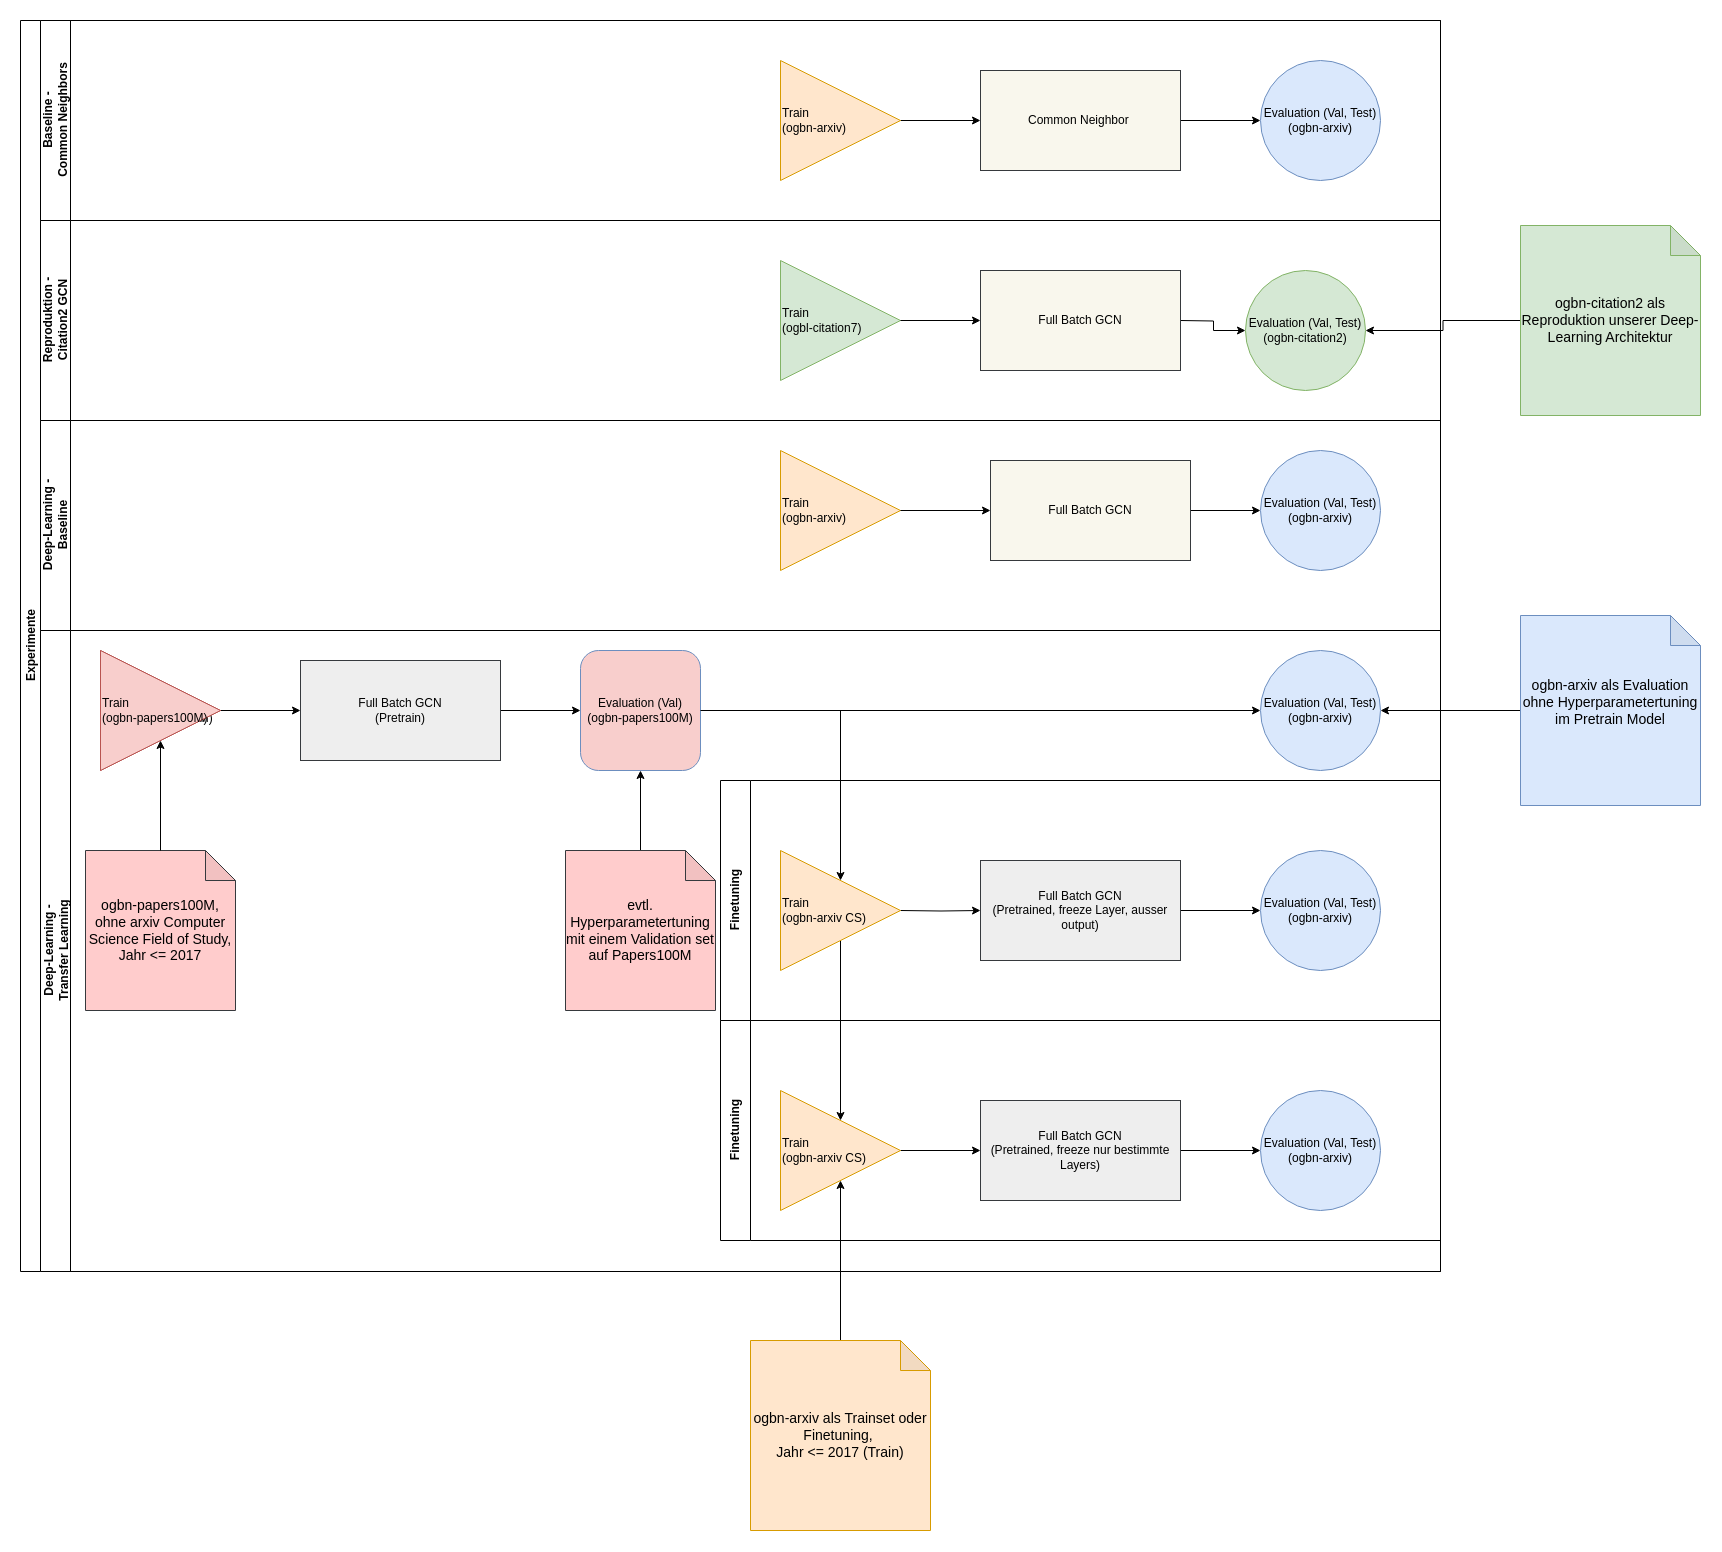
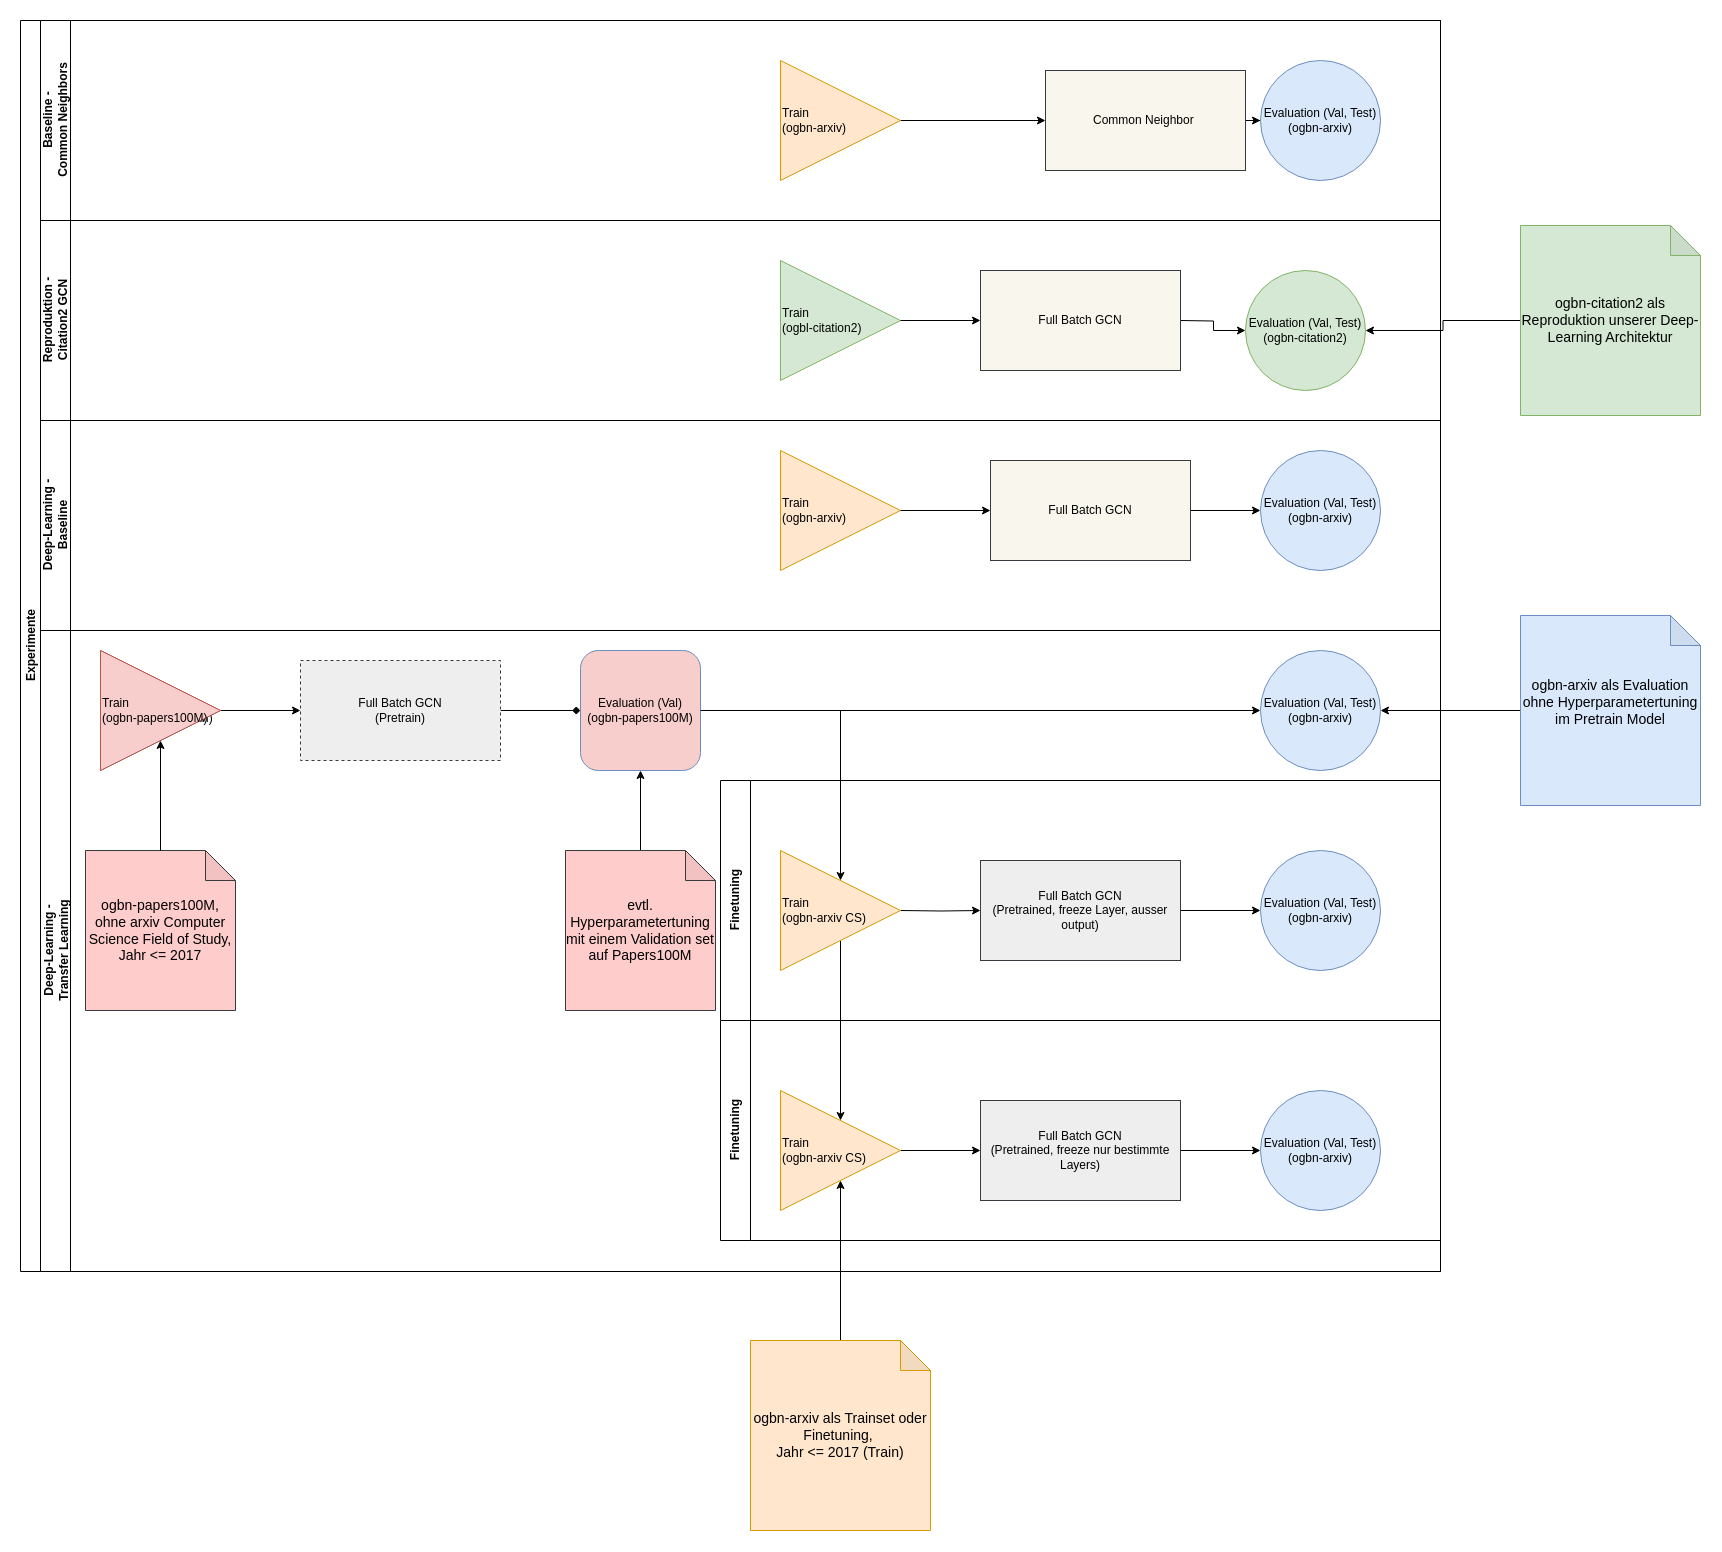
node "Common Neighbor": moved (1081, 121) -> (1146, 121)
node "Train (ogbl-citation7)": label "Train (ogbl-citation7)" -> "Train (ogbl-citation2)"
node "Full Batch GCN (Pretrain)": style solid -> dashed
edge "Full Batch GCN (Pretrain)" -> "Evaluation (Val) (ogbn-papers100M)": arrowhead classic -> diamond
